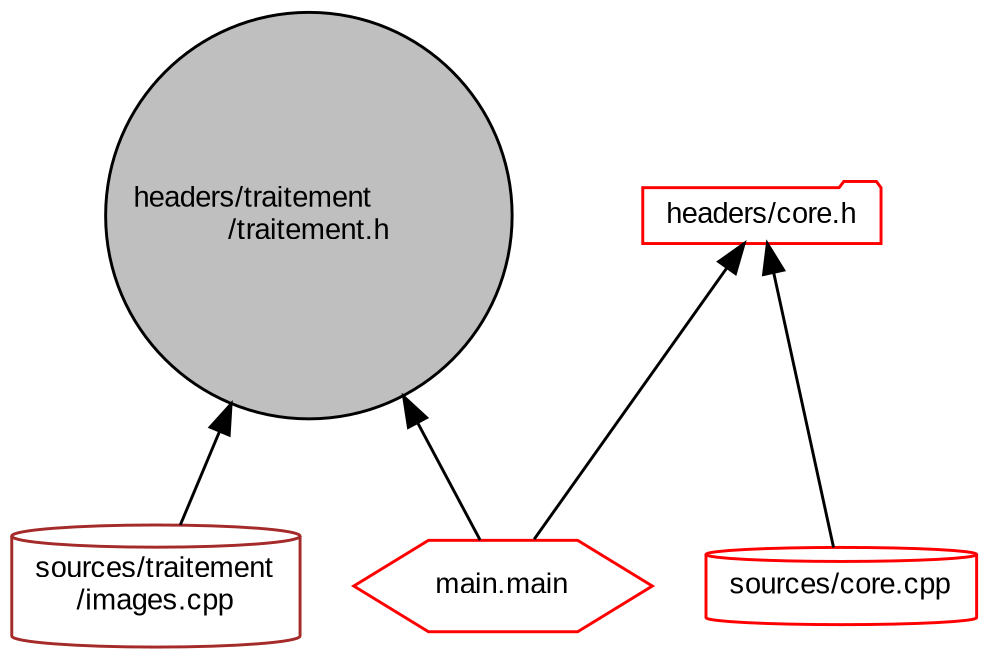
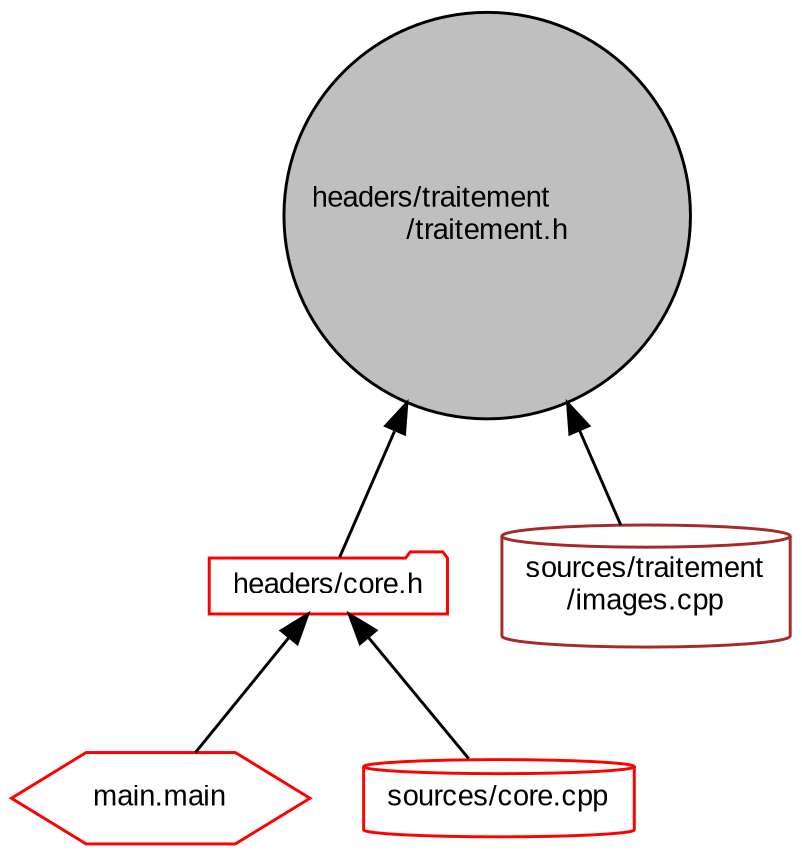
edge "main.main" -> "headers/traitement /traitement.h": now "headers/core.h" -> "headers/traitement /traitement.h"
